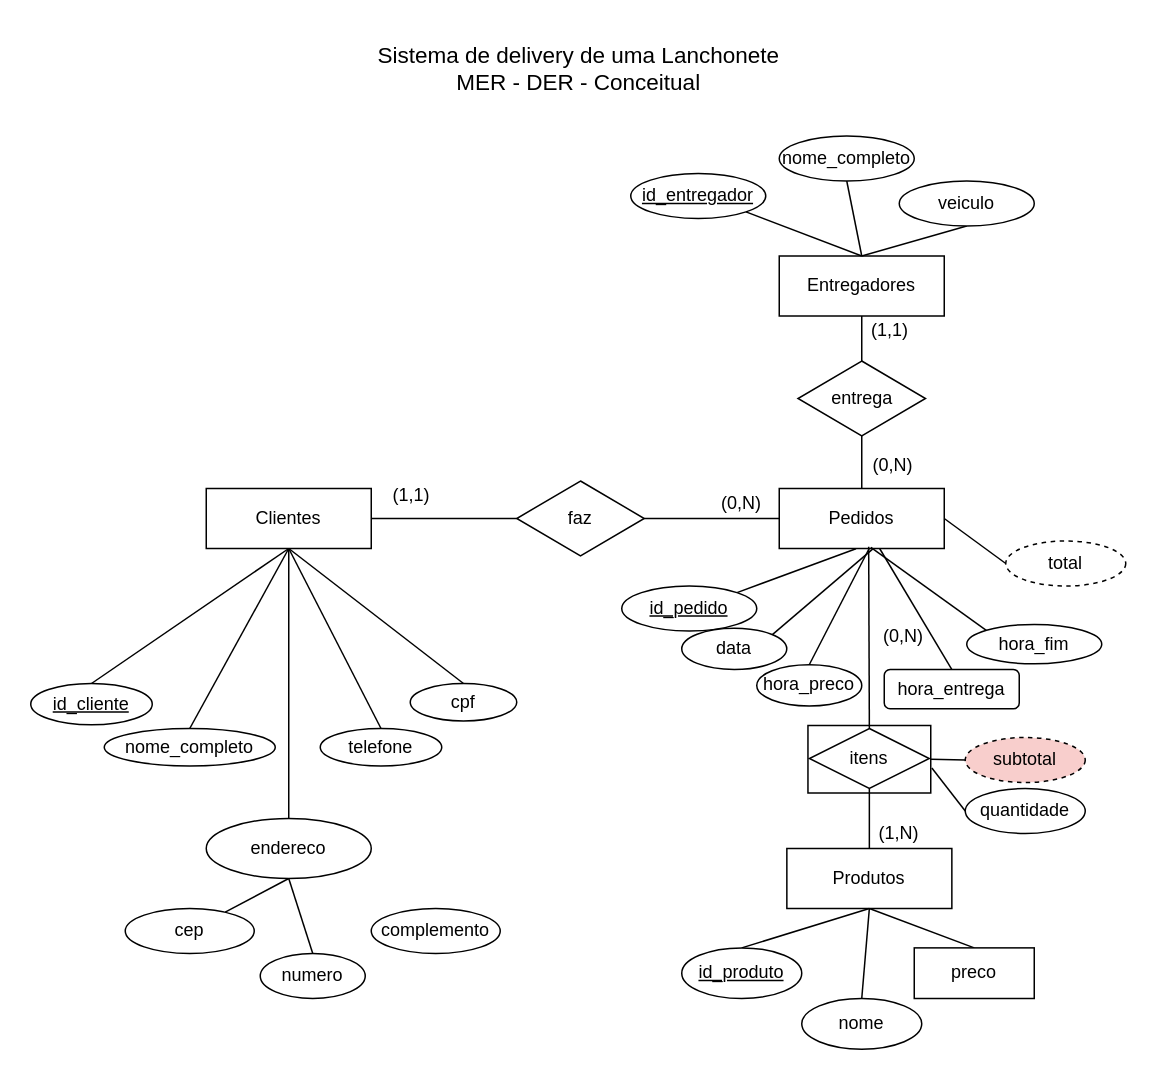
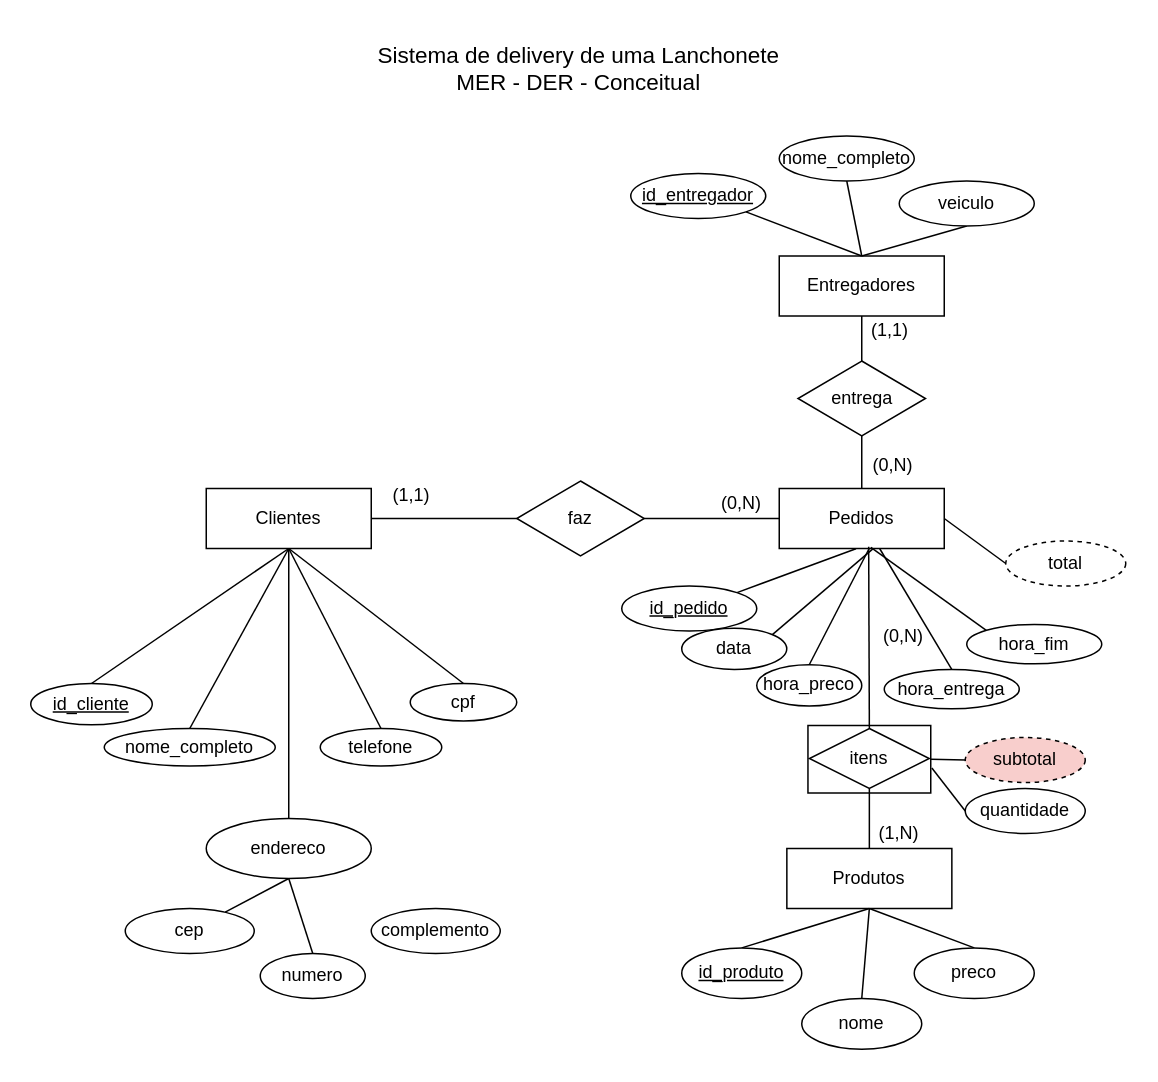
node "hora_entrega": shape rounded rectangle -> ellipse
node "preco": shape rectangle -> ellipse
